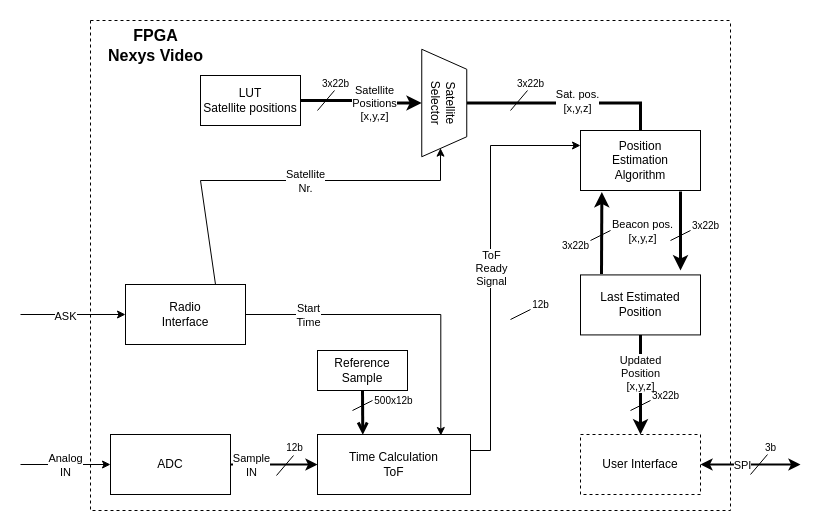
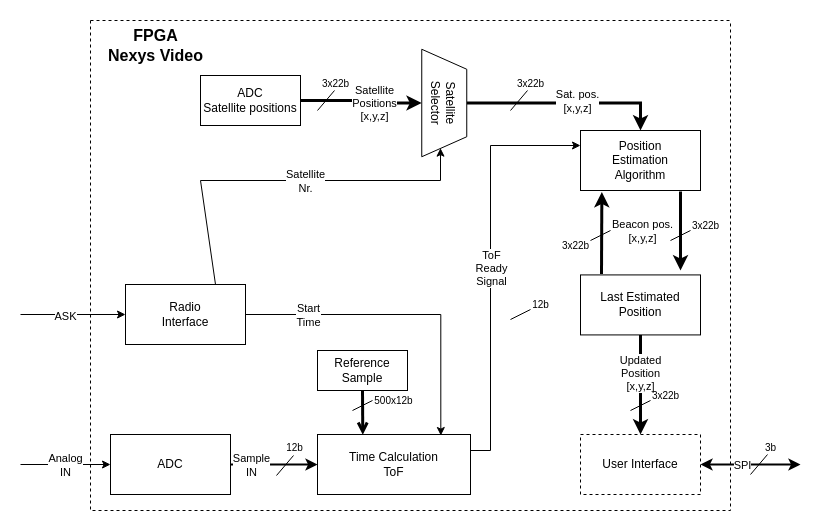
node "LUT Satellite positions": label "LUT Satellite positions" -> "ADC Satellite positions"
edge "Satellite Selector" -- "Position Estimation Algorithm": arrowhead none -> classic
